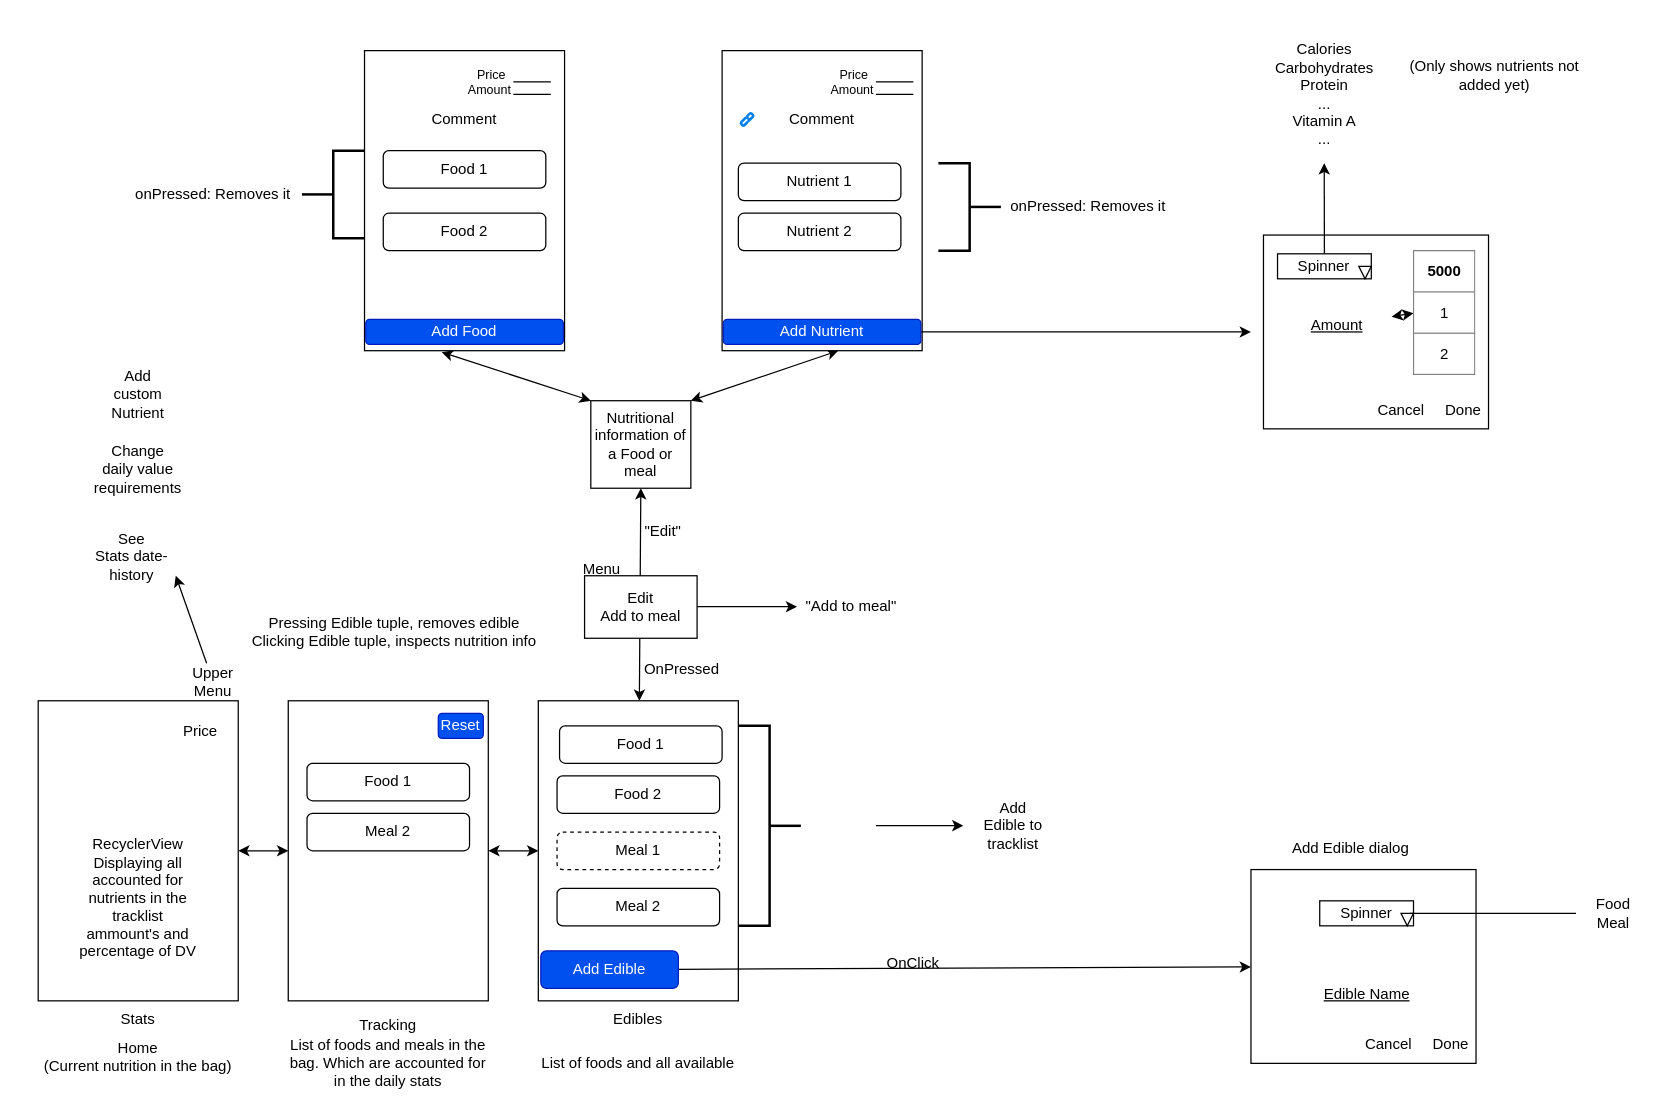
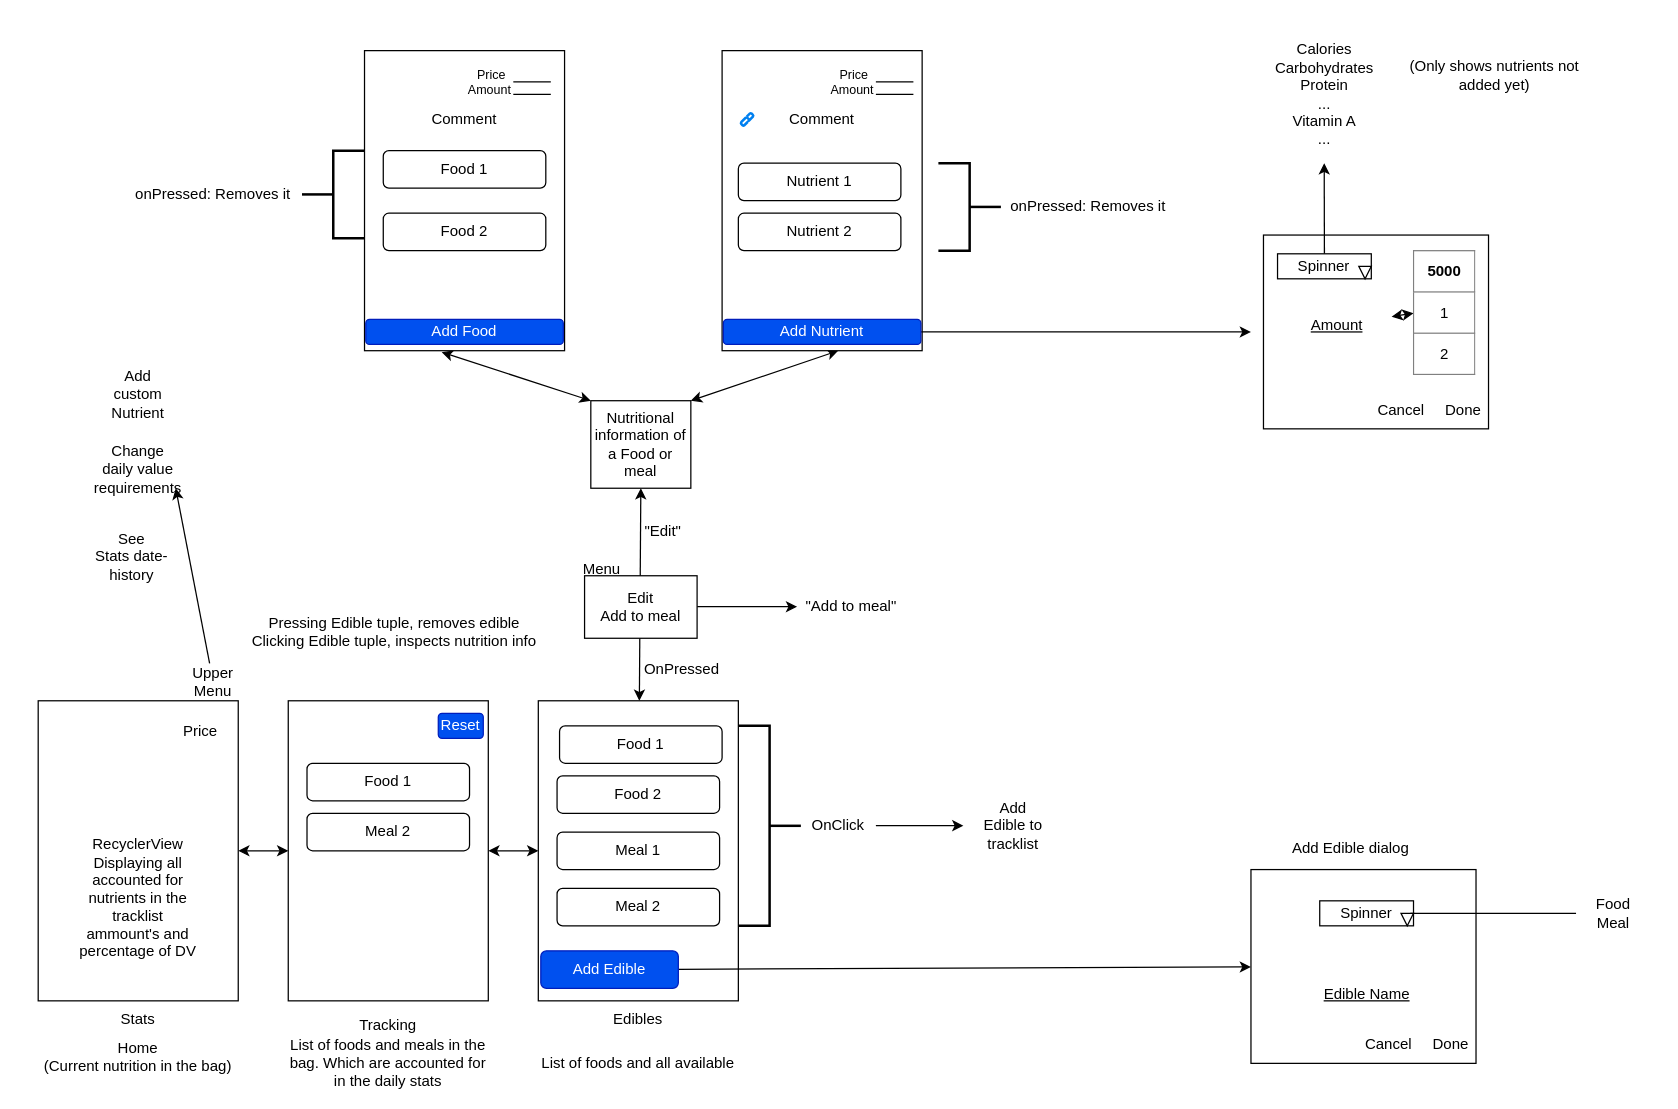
edge "Upper Menu" -> "Change daily value requirements": added
edge "Upper Menu" -> "See Stats date-history": removed
node "Meal 1": style dashed -> solid
node "OnClick": moved (913, 963) -> (838, 826)
